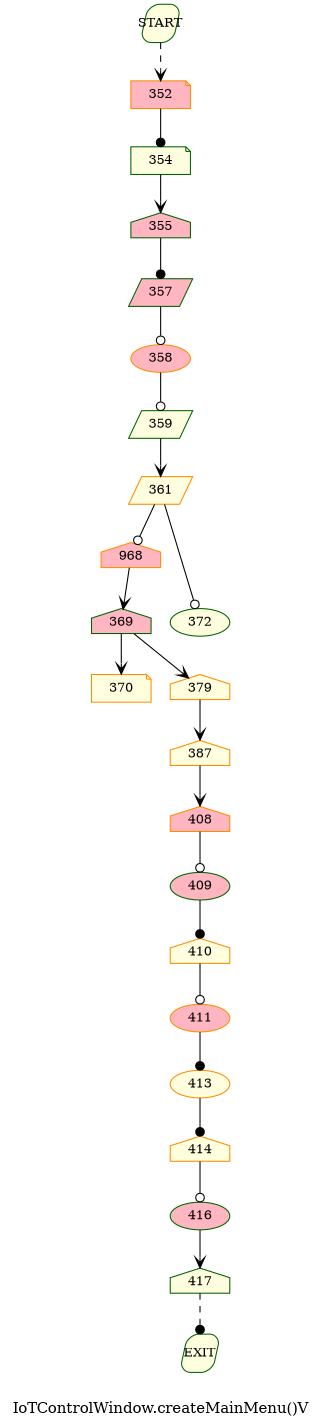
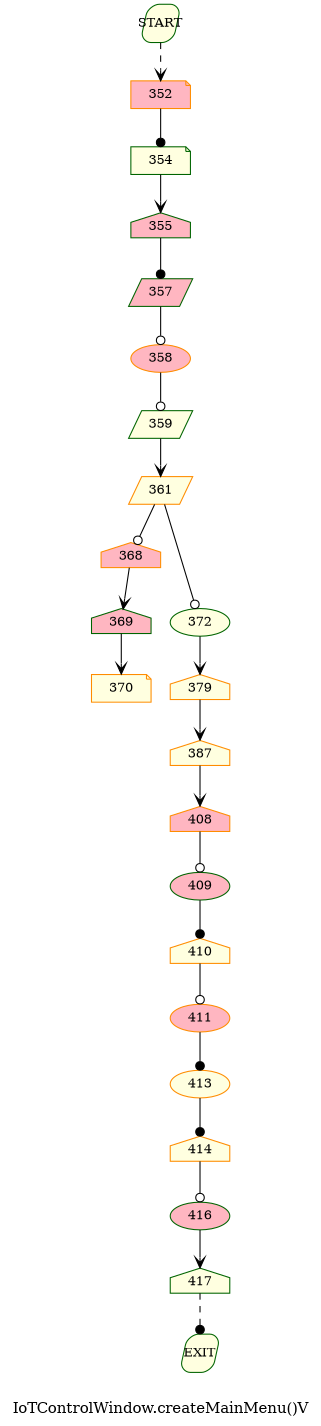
node "968": label "968" -> "368"
edge "369" -> "379": now "372" -> "379"
